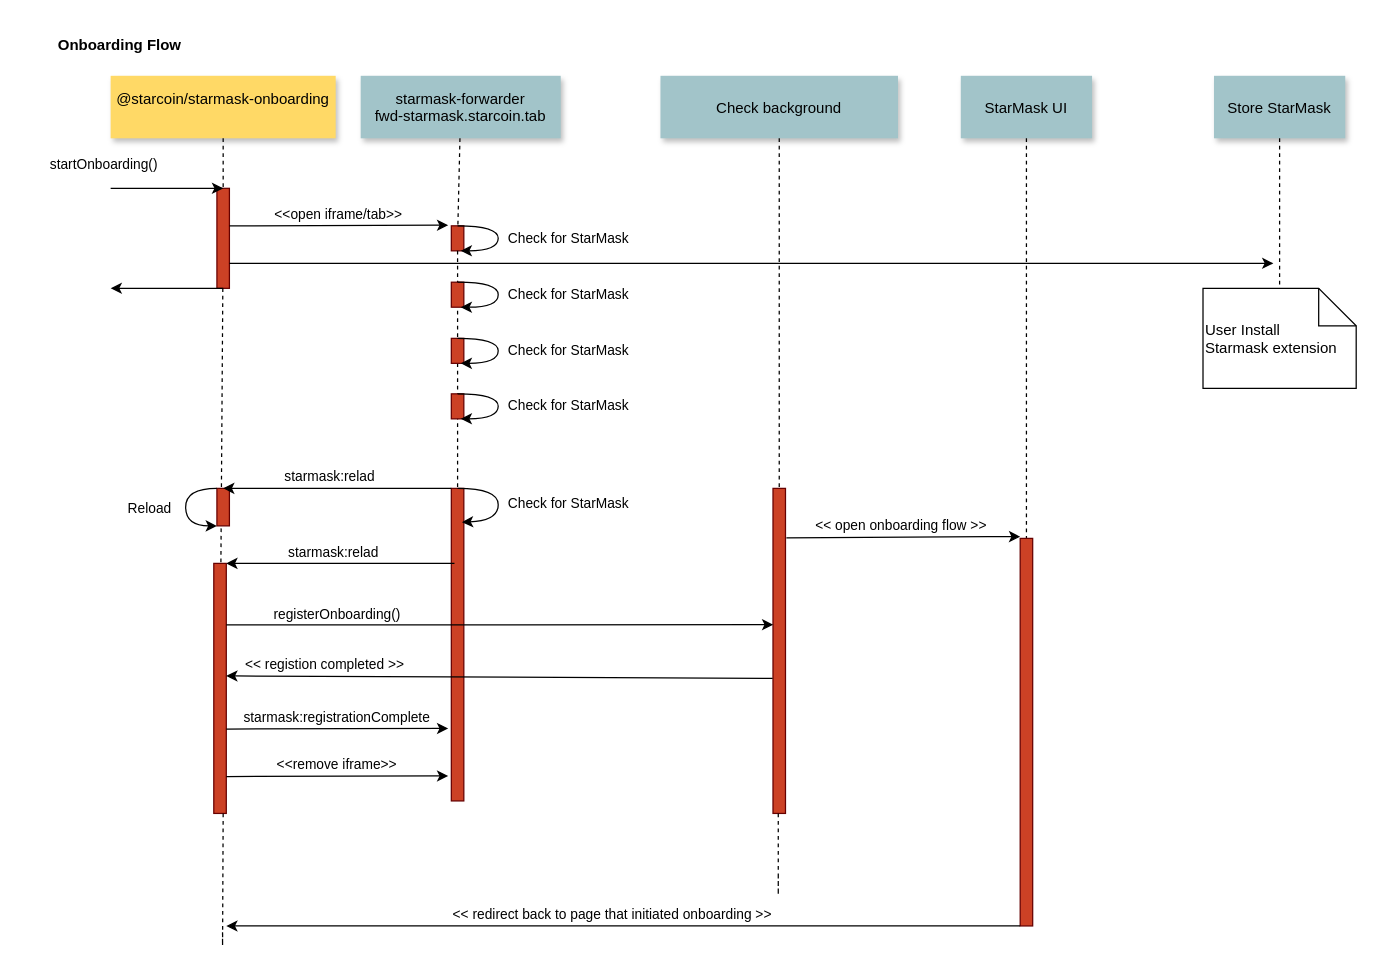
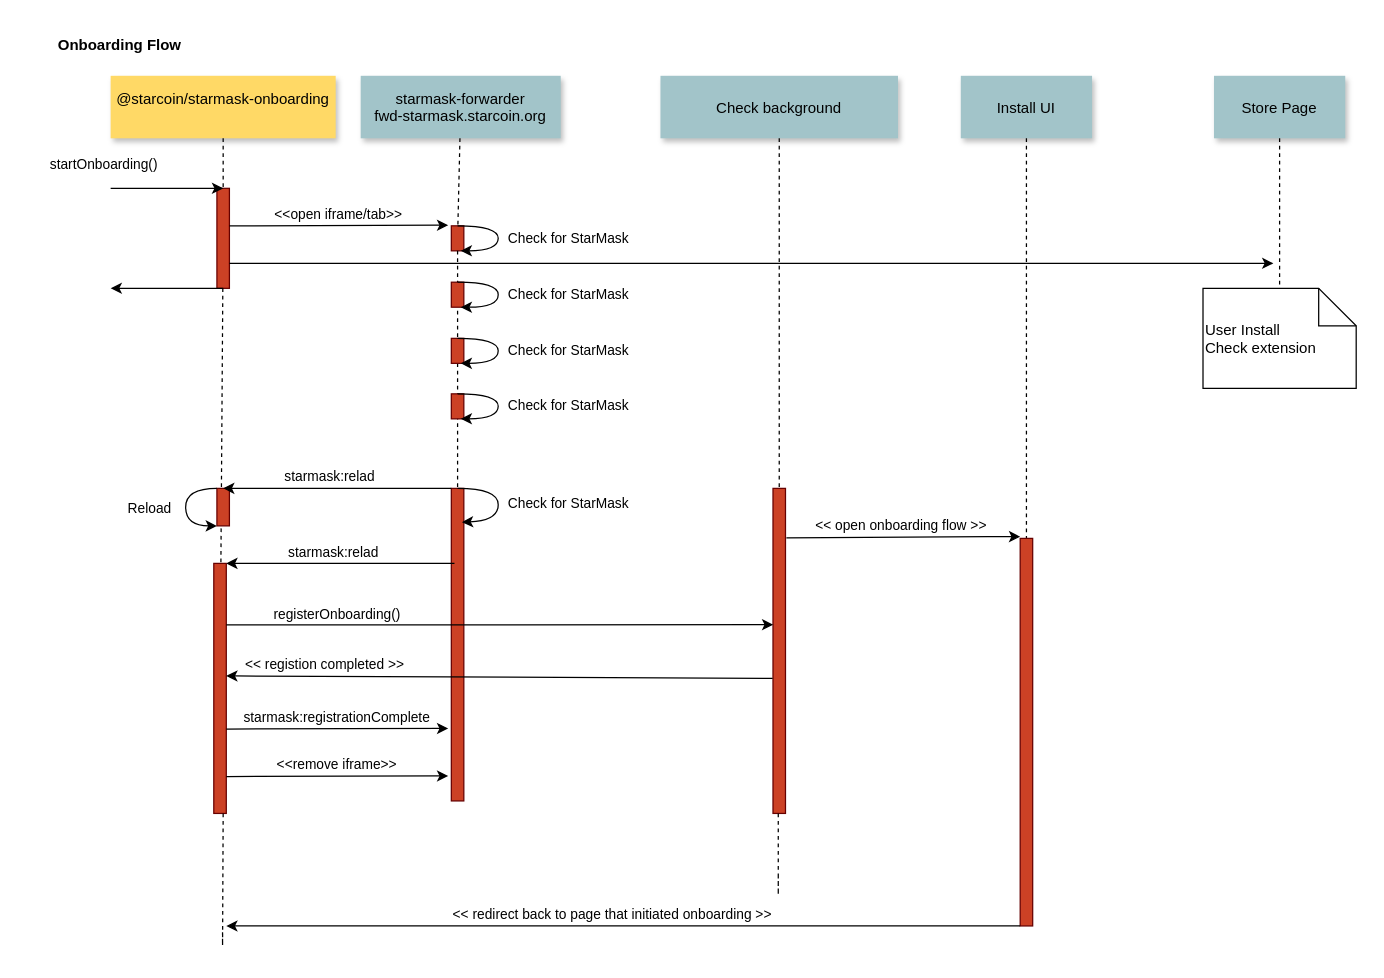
node "starmask-forwarder fwd-starmask.starcoin.tab": label "starmask-forwarder fwd-starmask.starcoin.tab" -> "starmask-forwarder fwd-starmask.starcoin.org"
node "StarMask UI": label "StarMask UI" -> "Install UI"
node "Store StarMask": label "Store StarMask" -> "Store Page"
node "User Install Starmask extension": label "User Install Starmask extension" -> "User Install Check extension"
